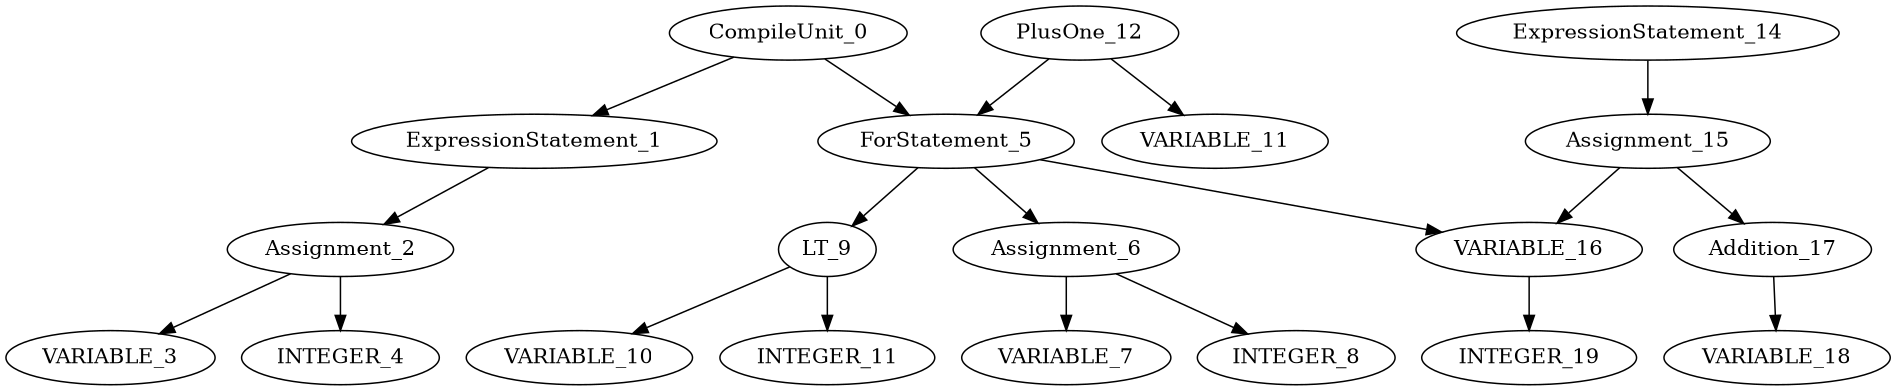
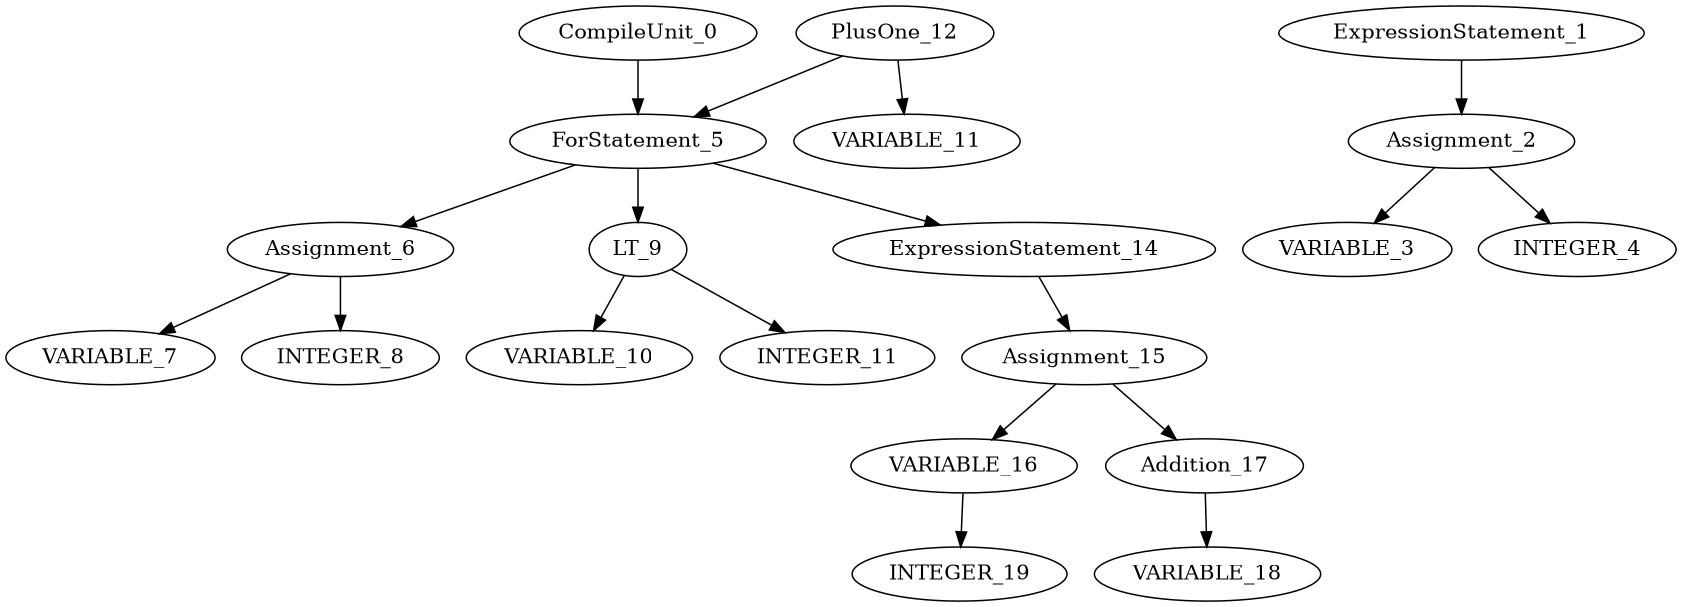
edge "CompileUnit_0" -> "ExpressionStatement_1": removed
edge "ForStatement_5" -> "VARIABLE_16": now "ForStatement_5" -> "ExpressionStatement_14"
